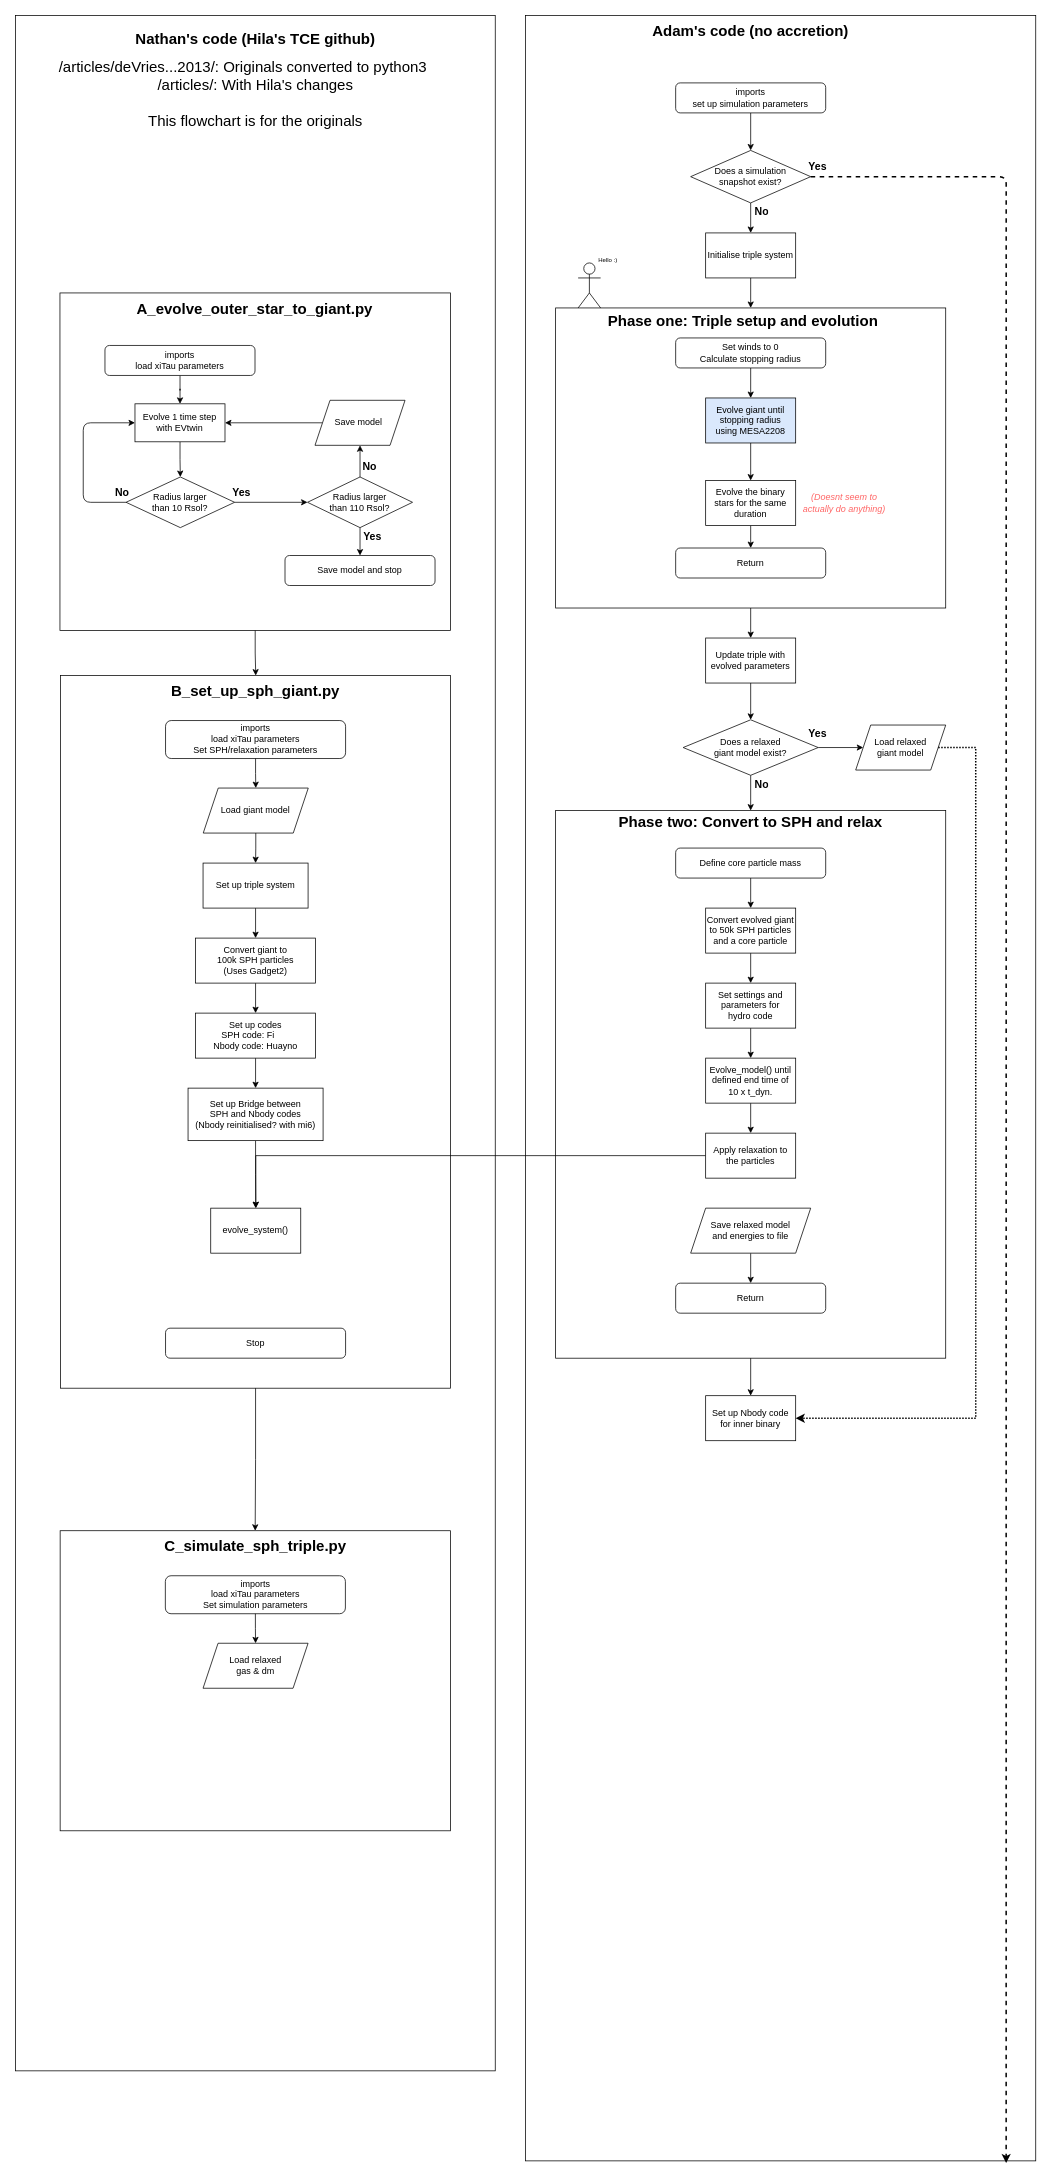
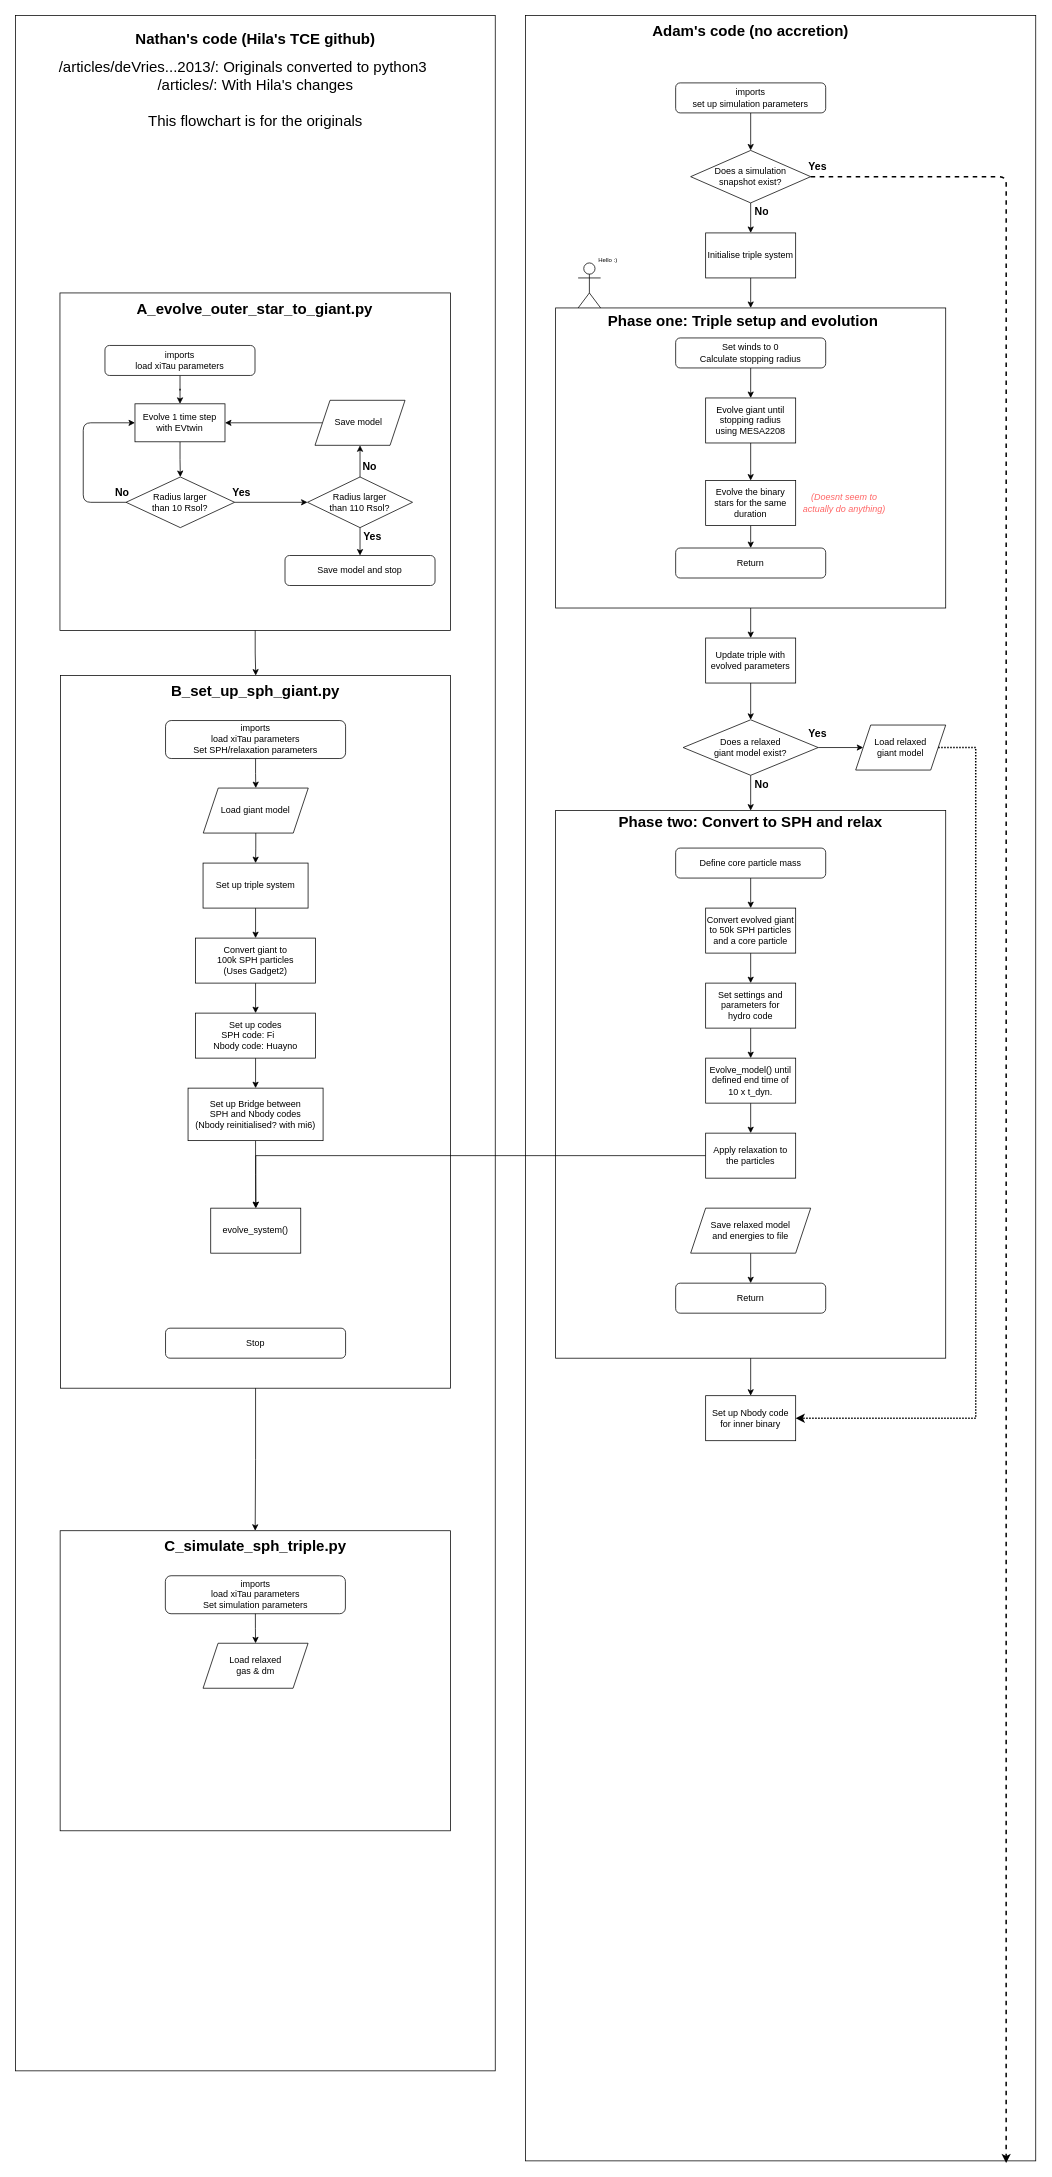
node "Evolve giant until stopping radius using MESA2208": fillcolor #dae8fc -> #ffffff
